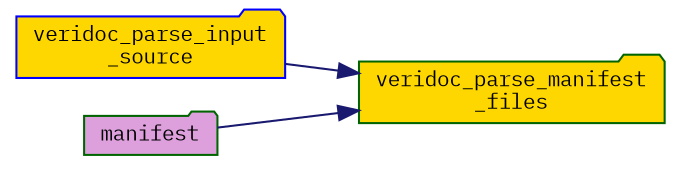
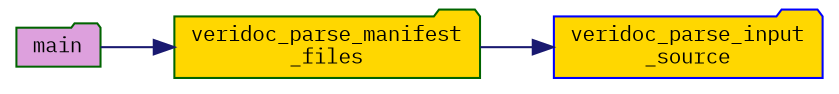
edge "veridoc_parse_input _source" -> "veridoc_parse_manifest _files": reversed
node "manifest": label "manifest" -> "main"
